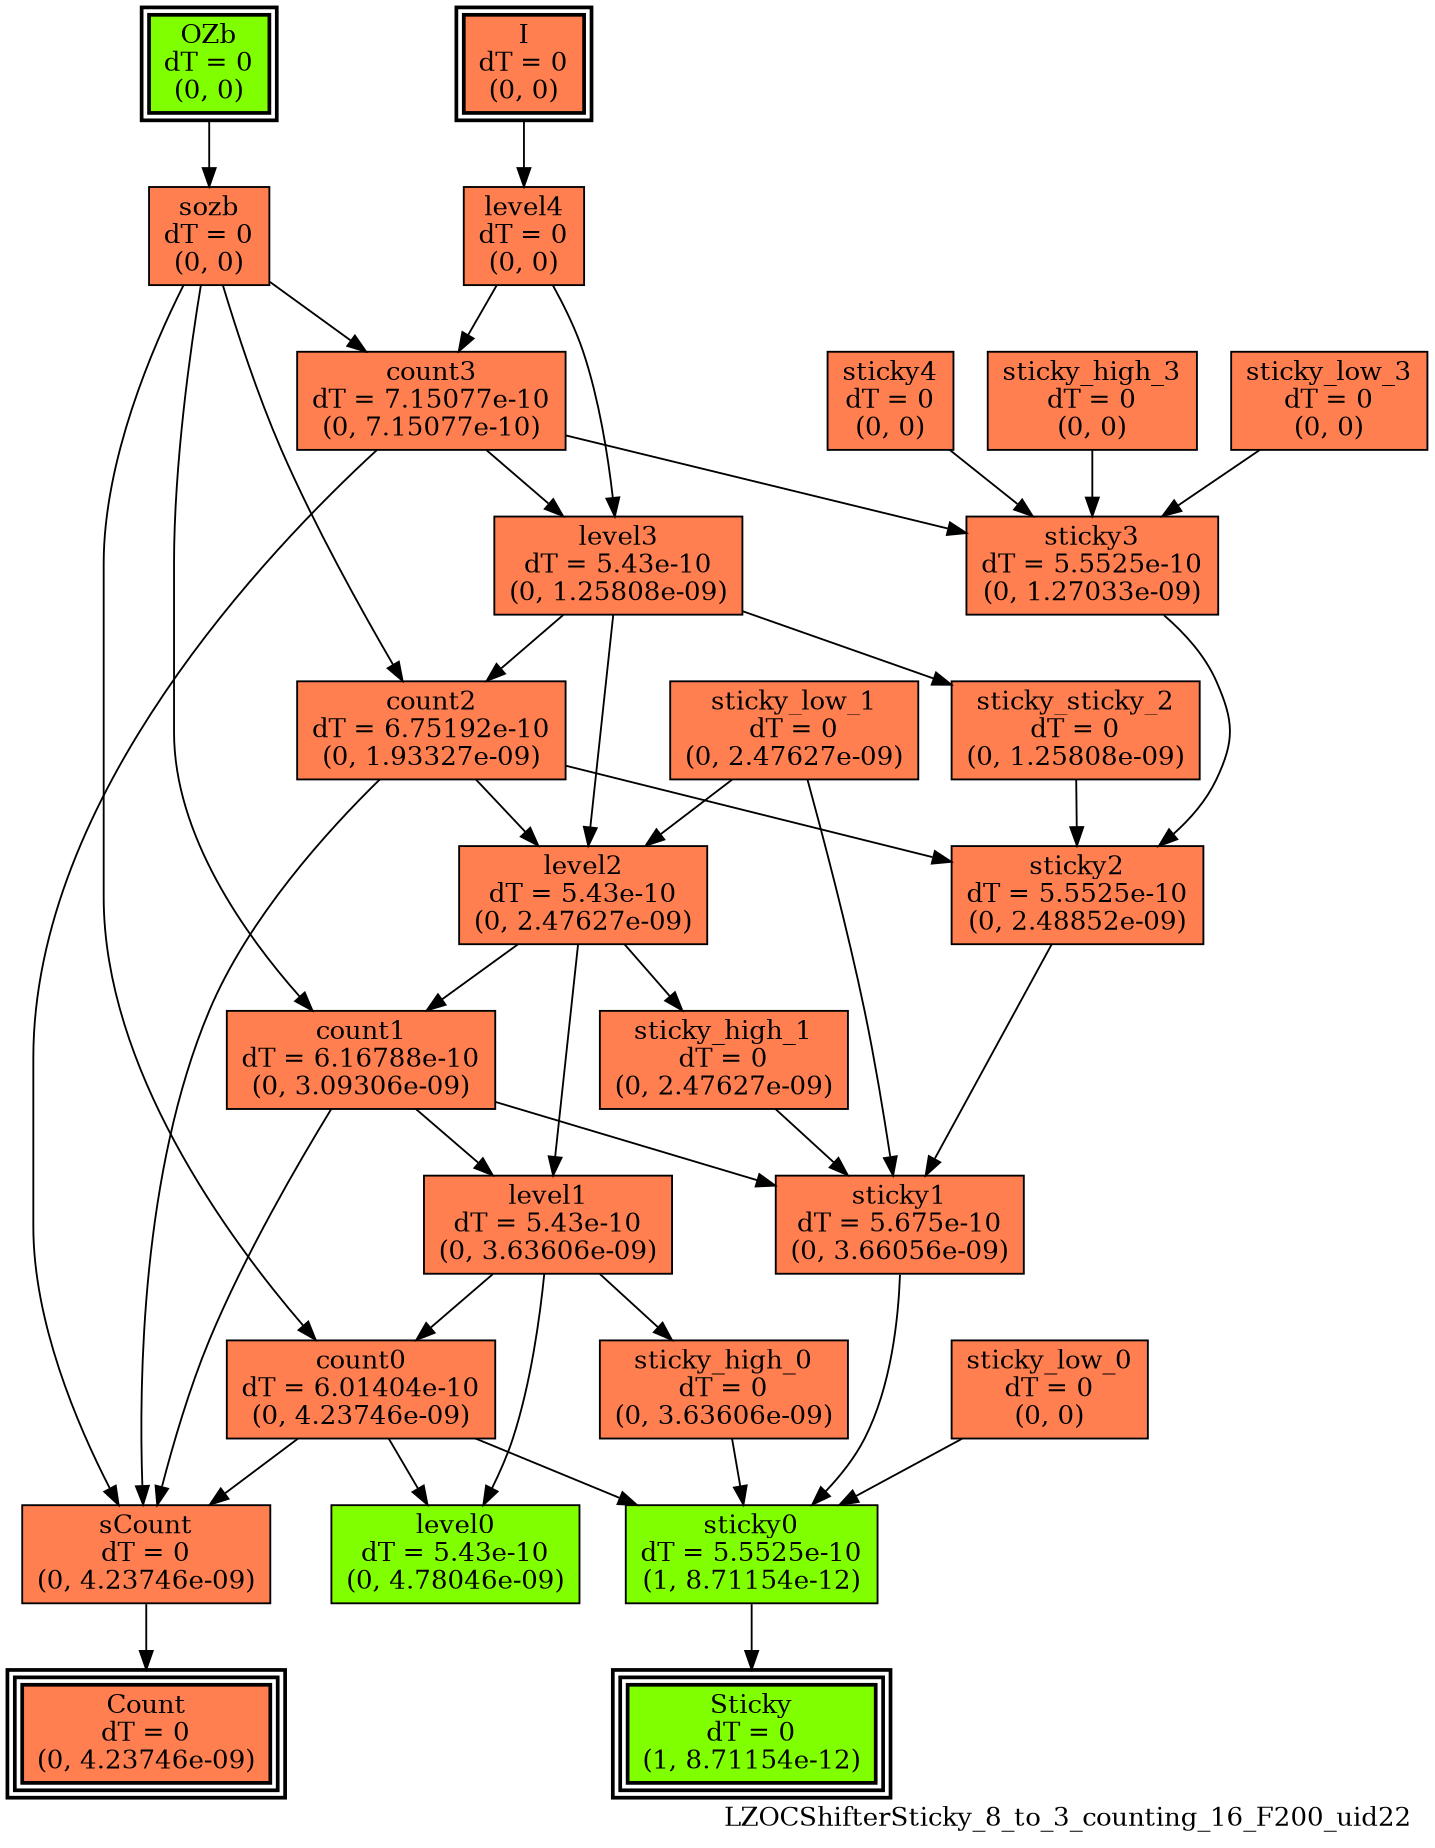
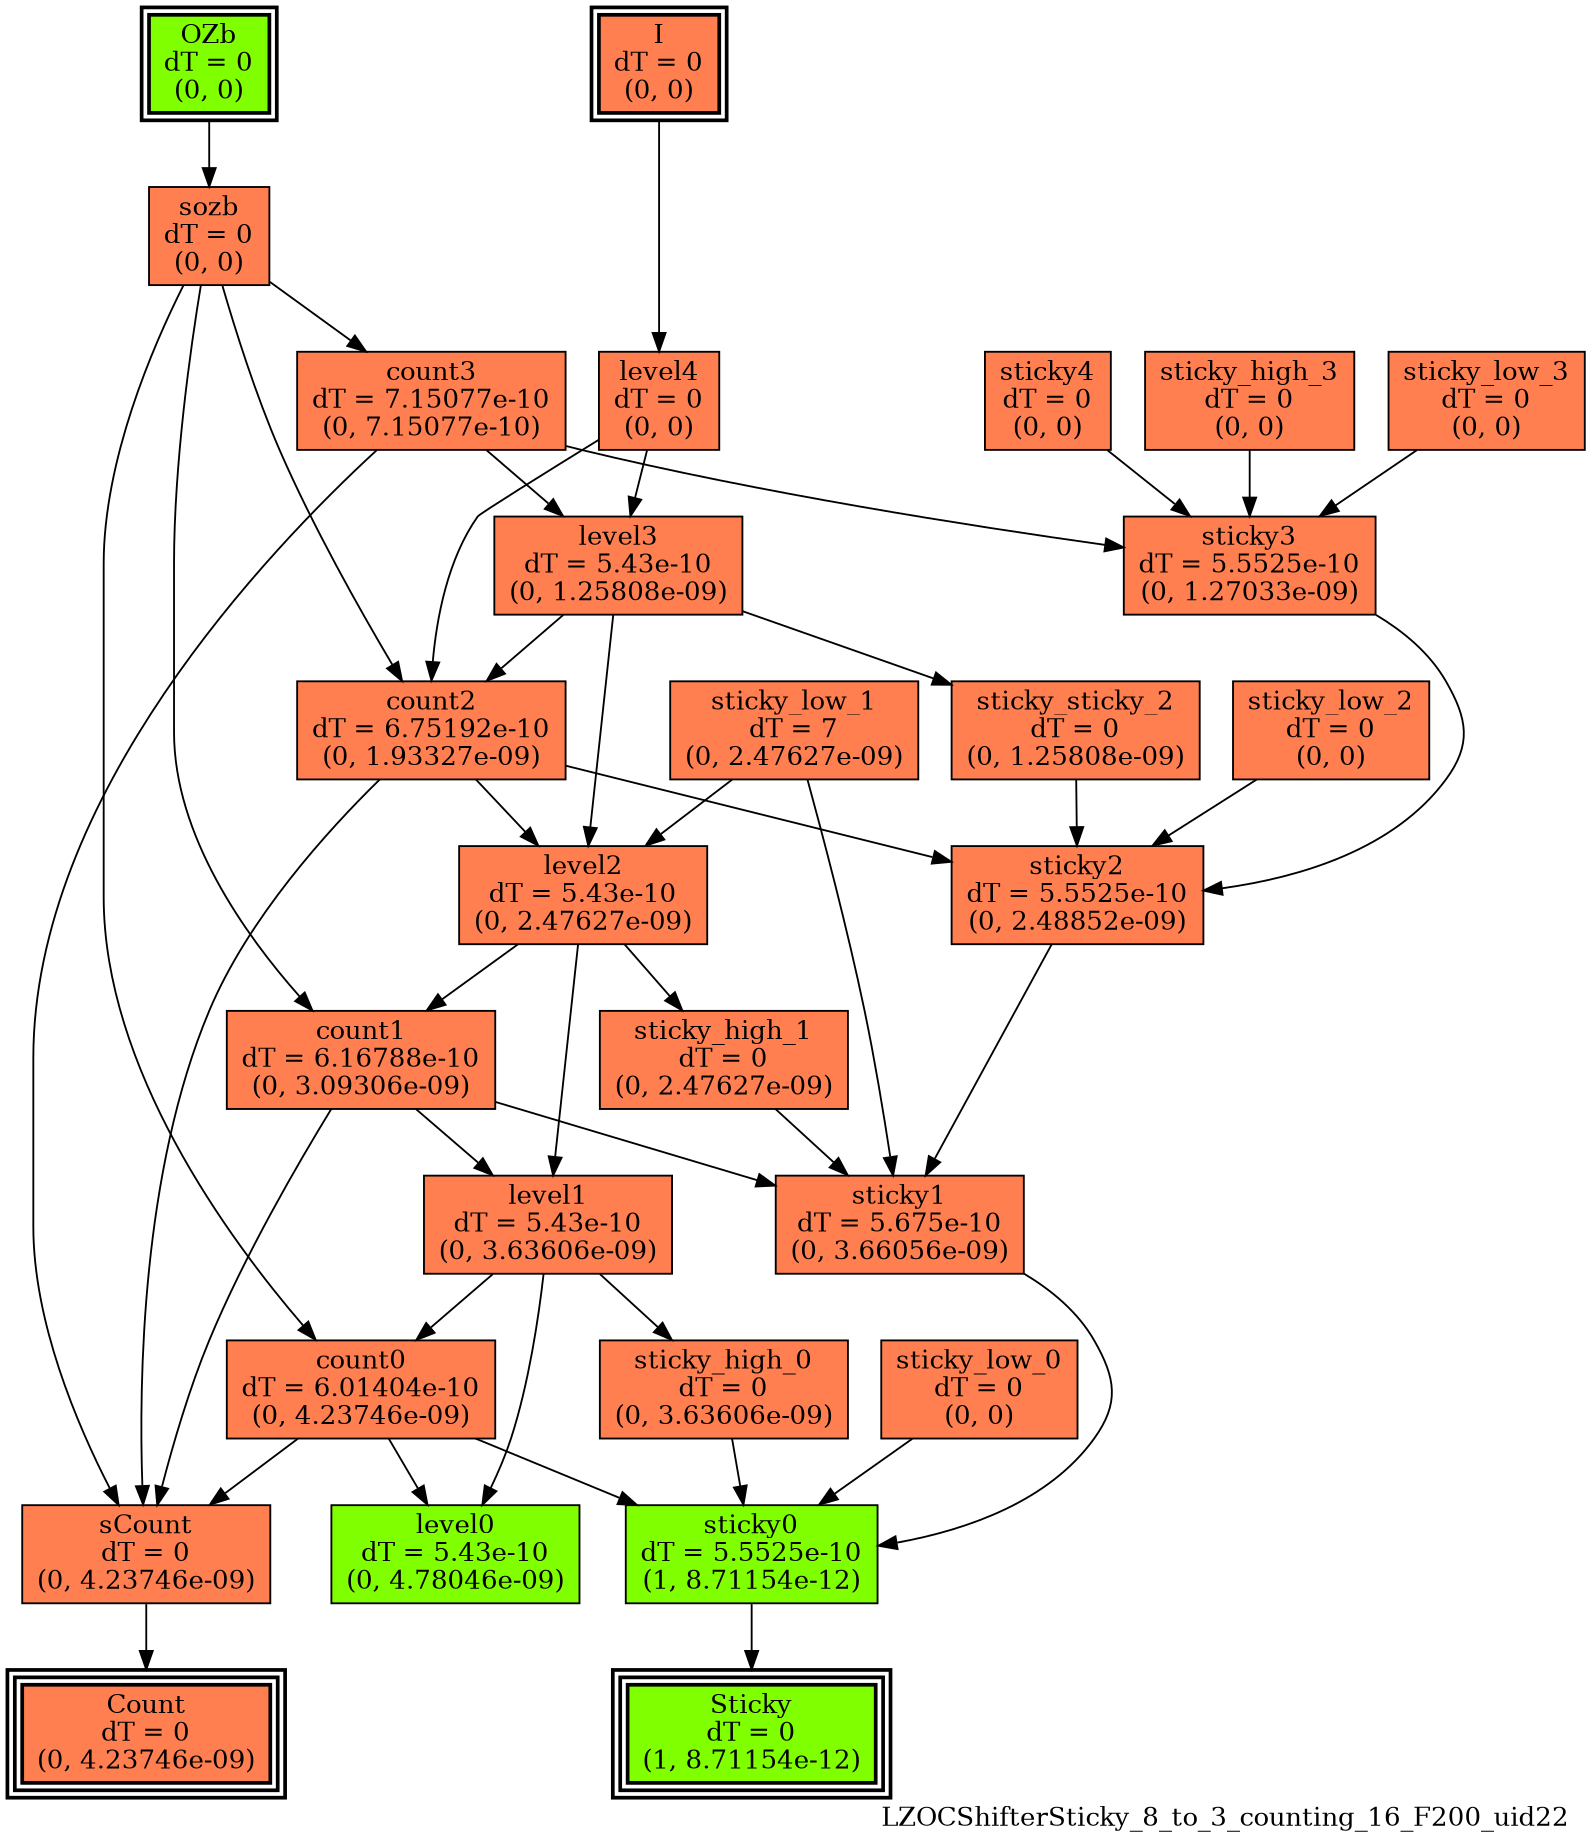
edge "level4 dT = 0 (0, 0)" -> "count3 dT = 7.15077e-10 (0, 7.15077e-10)": now "level4 dT = 0 (0, 0)" -> "count2 dT = 6.75192e-10 (0, 1.93327e-09)"
node "sticky_low_1 dT = 0 (0, 2.47627e-09)": label "sticky_low_1 dT = 0 (0, 2.47627e-09)" -> "sticky_low_1 dT = 7 (0, 2.47627e-09)"
node "sticky_low_2 dT = 0 (0, 0)": added
